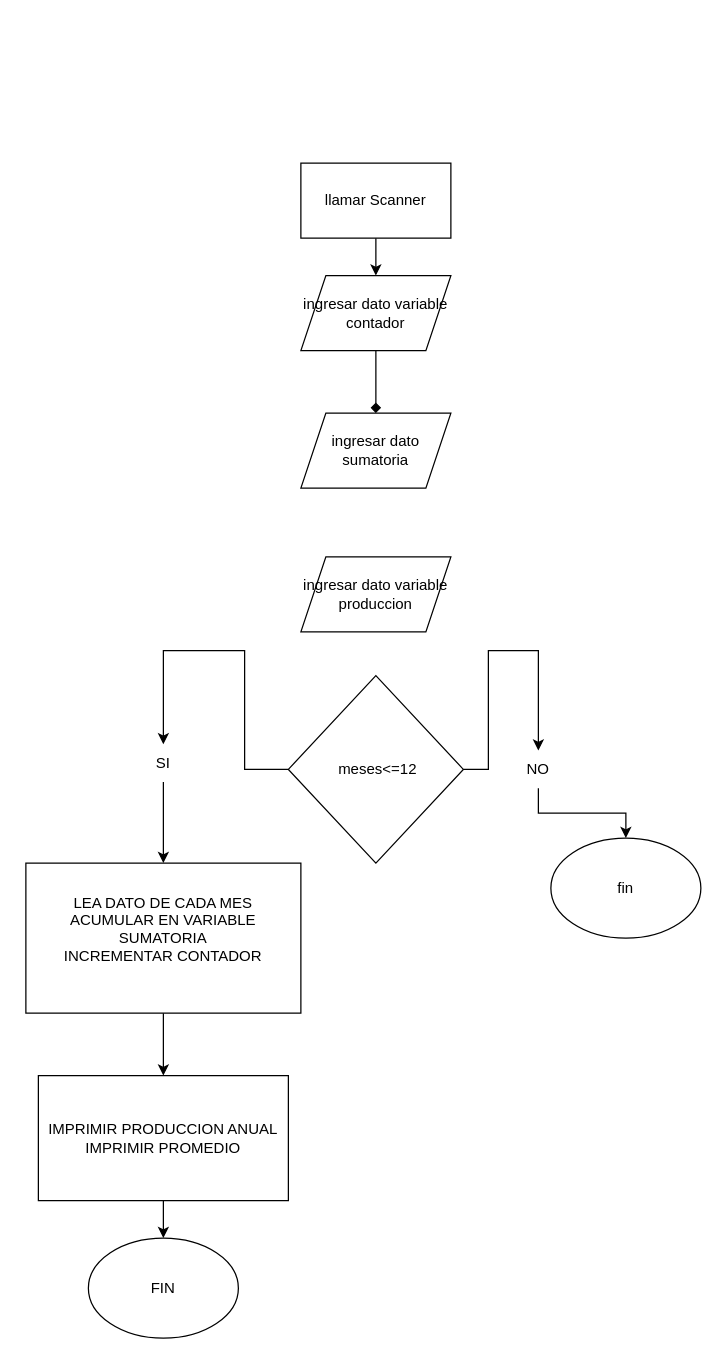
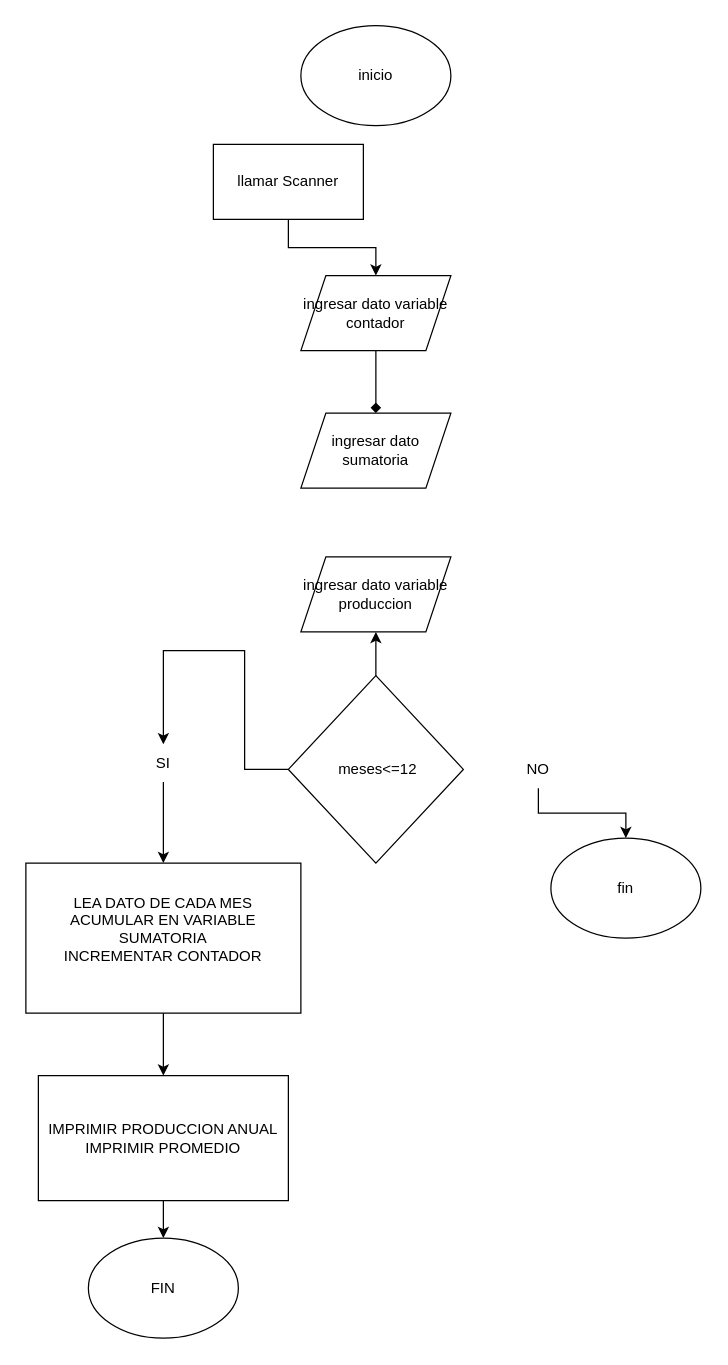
node "inicio": added
node "llamar Scanner": moved (376, 201) -> (288, 182)
edge "meses<=12" -> "NO": now "meses<=12" -> "ingresar dato variable produccion"
